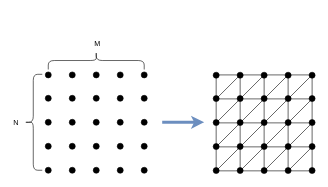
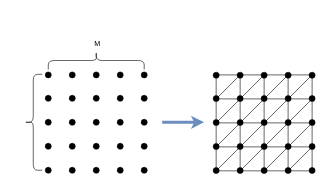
node "N": removed
